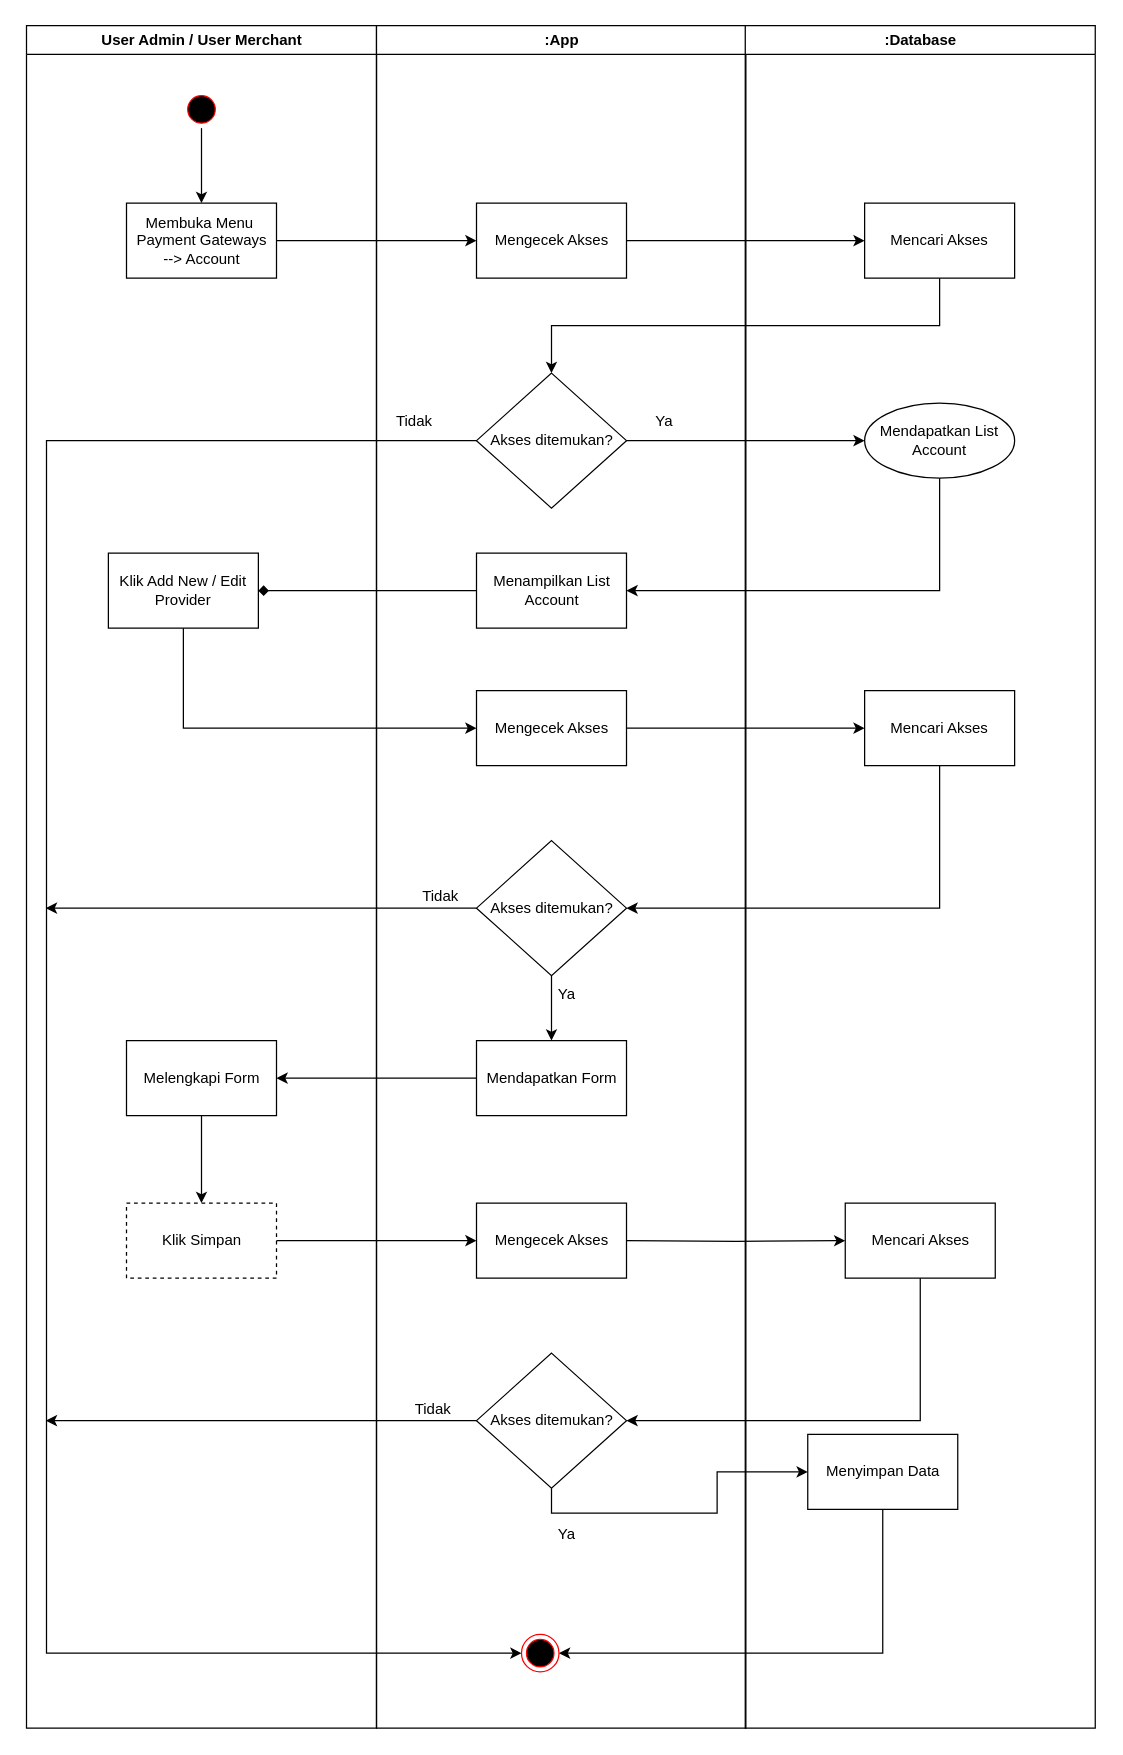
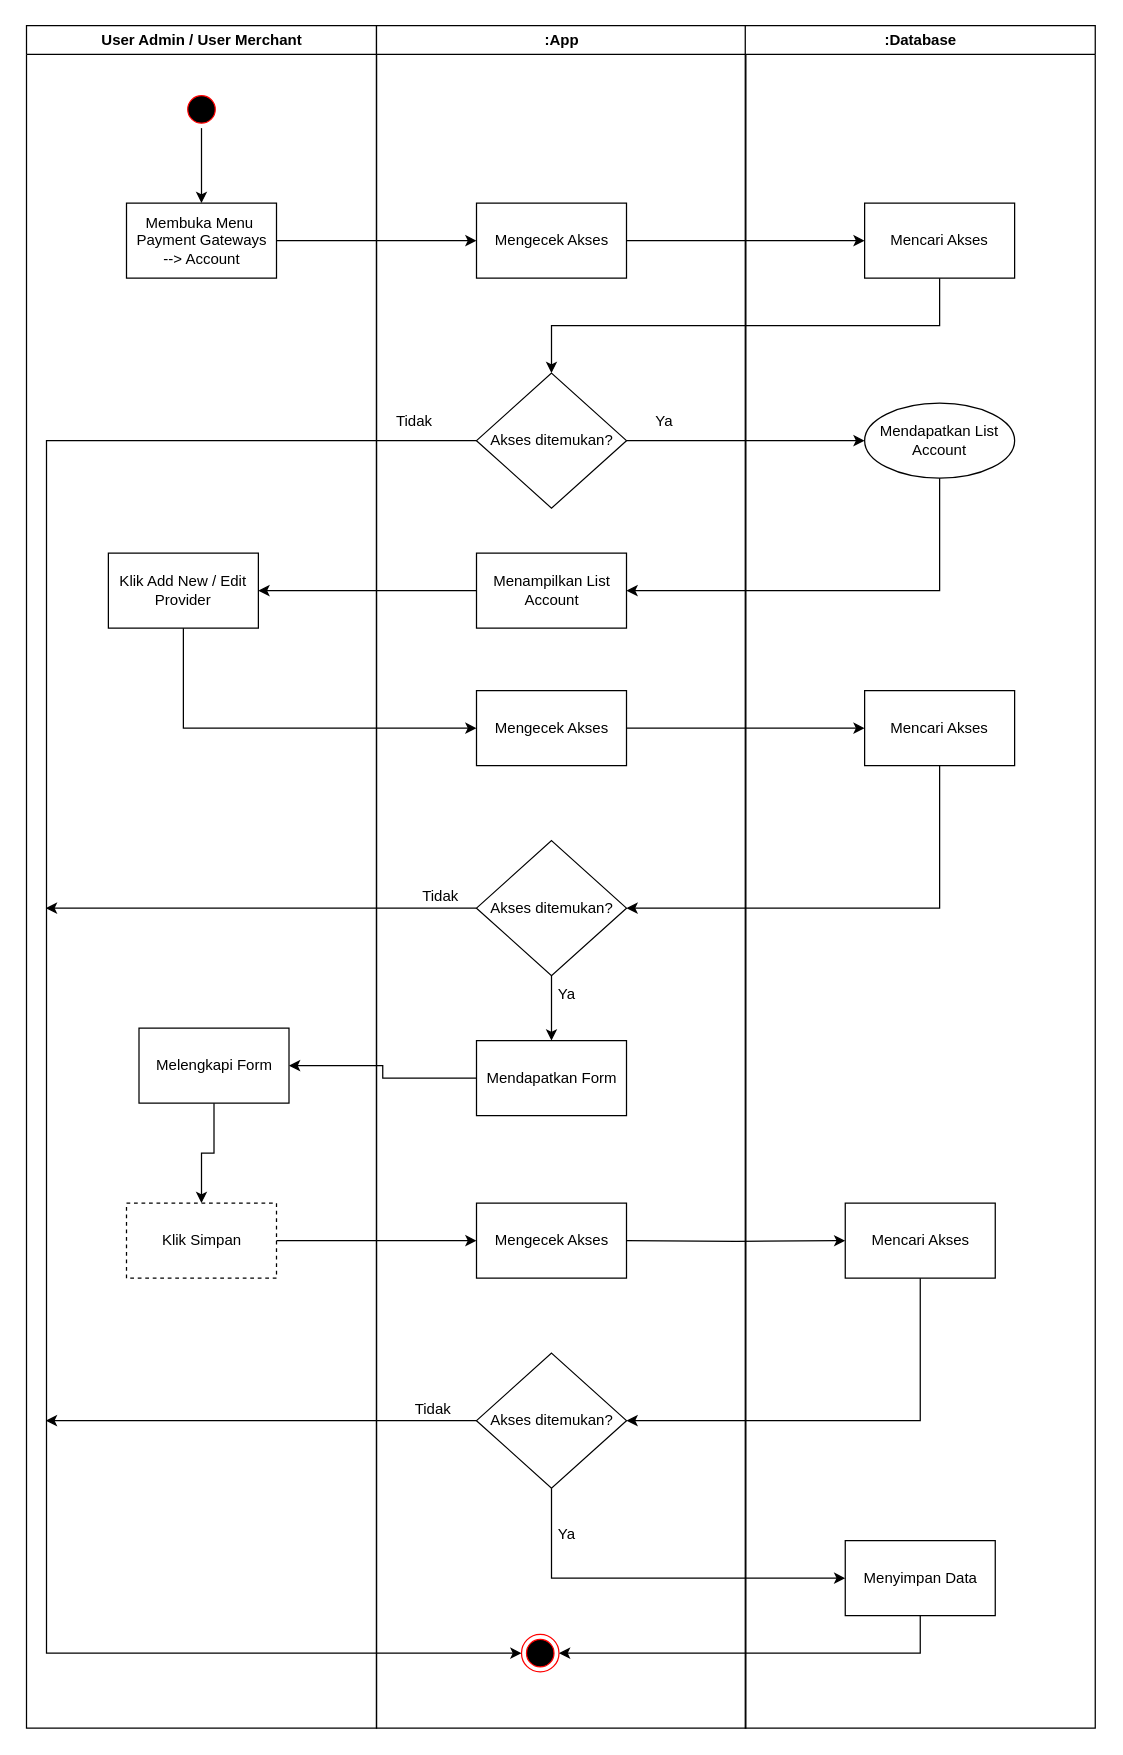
edge "Menampilkan List Account" -> "Klik Add New / Edit Provider": arrowhead diamond -> classic
node "Melengkapi Form": moved (201, 1078) -> (214, 1066)
node "Menyimpan Data": moved (883, 1472) -> (920, 1578)
